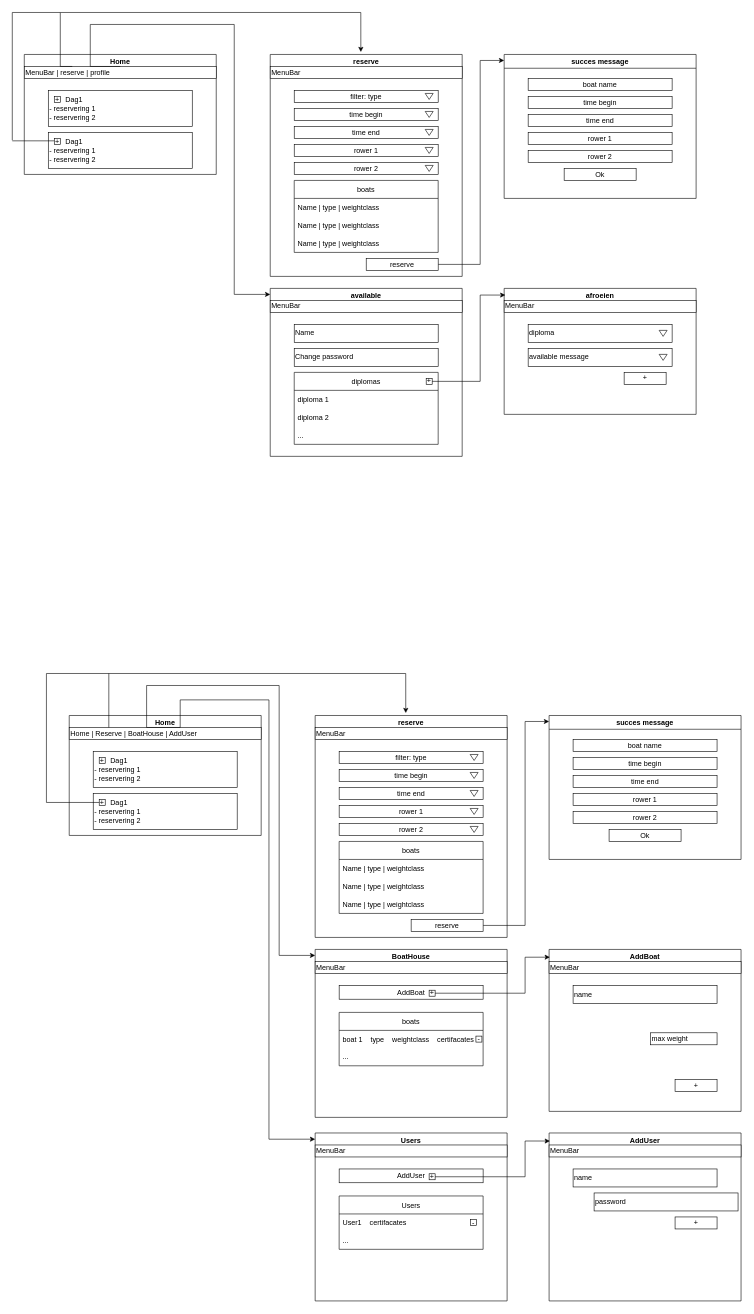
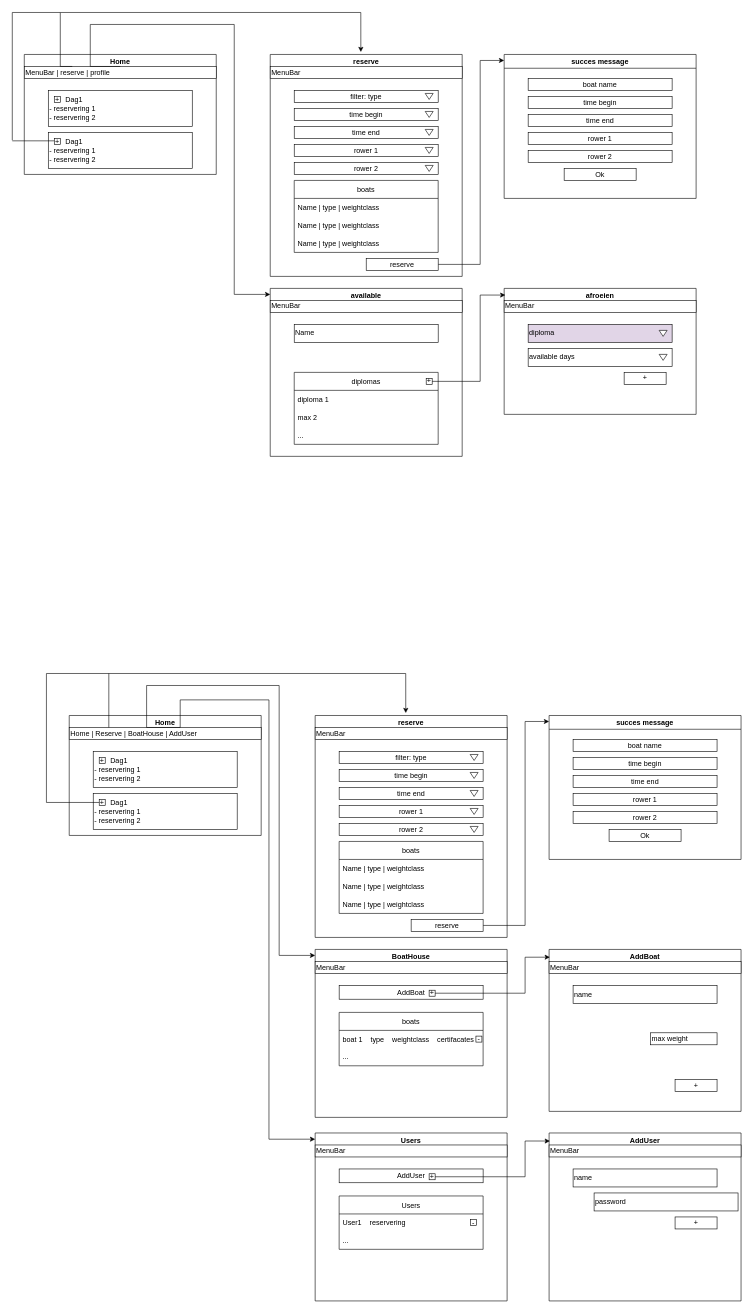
node "diploma": fillcolor #ffffff -> #e1d5e7
node "Change password": removed
node "available message": label "available message" -> "available days"
node "diploma 2": label "diploma 2" -> "max 2"
node "User1 certifacates": label "User1 certifacates" -> "User1 reservering"
